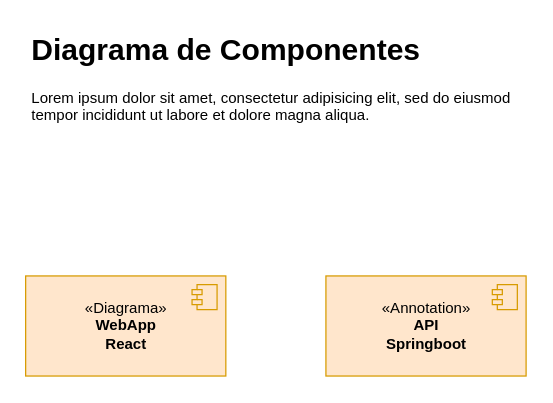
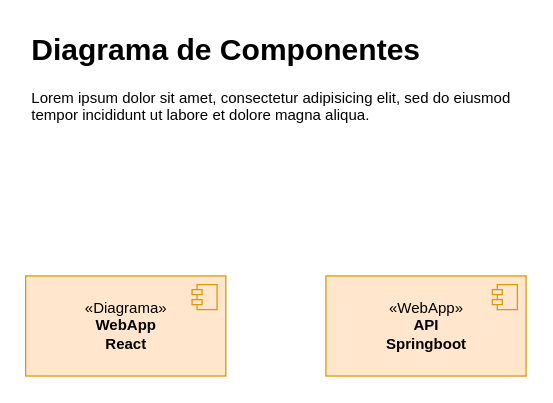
node "«Annotation» API Springboot": label "«Annotation» API Springboot" -> "«WebApp» API Springboot"
